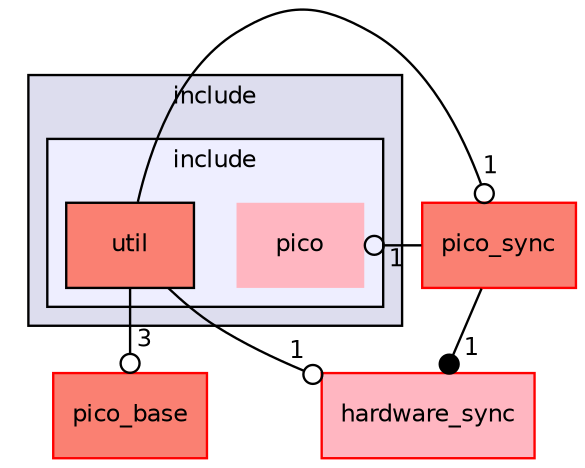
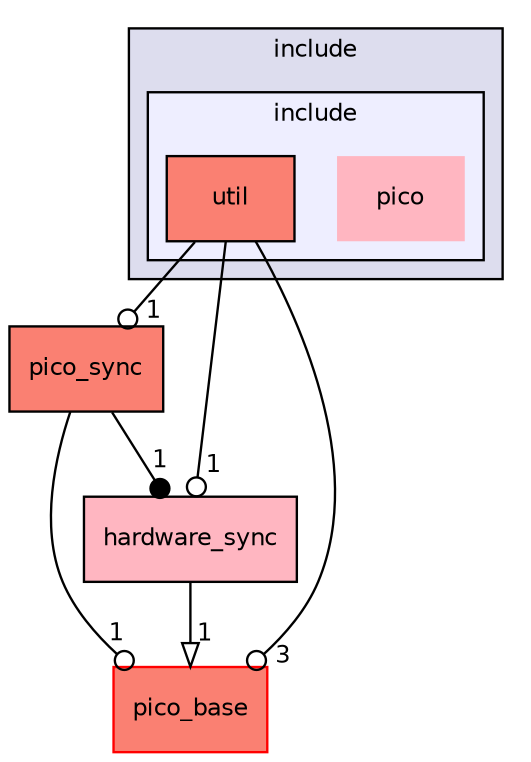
edge "pico_sync" -> "pico": now "pico_sync" -> "pico_base"
node "pico_sync": color red -> black
node "hardware_sync": color red -> black
edge "hardware_sync" -> "pico_base": added
